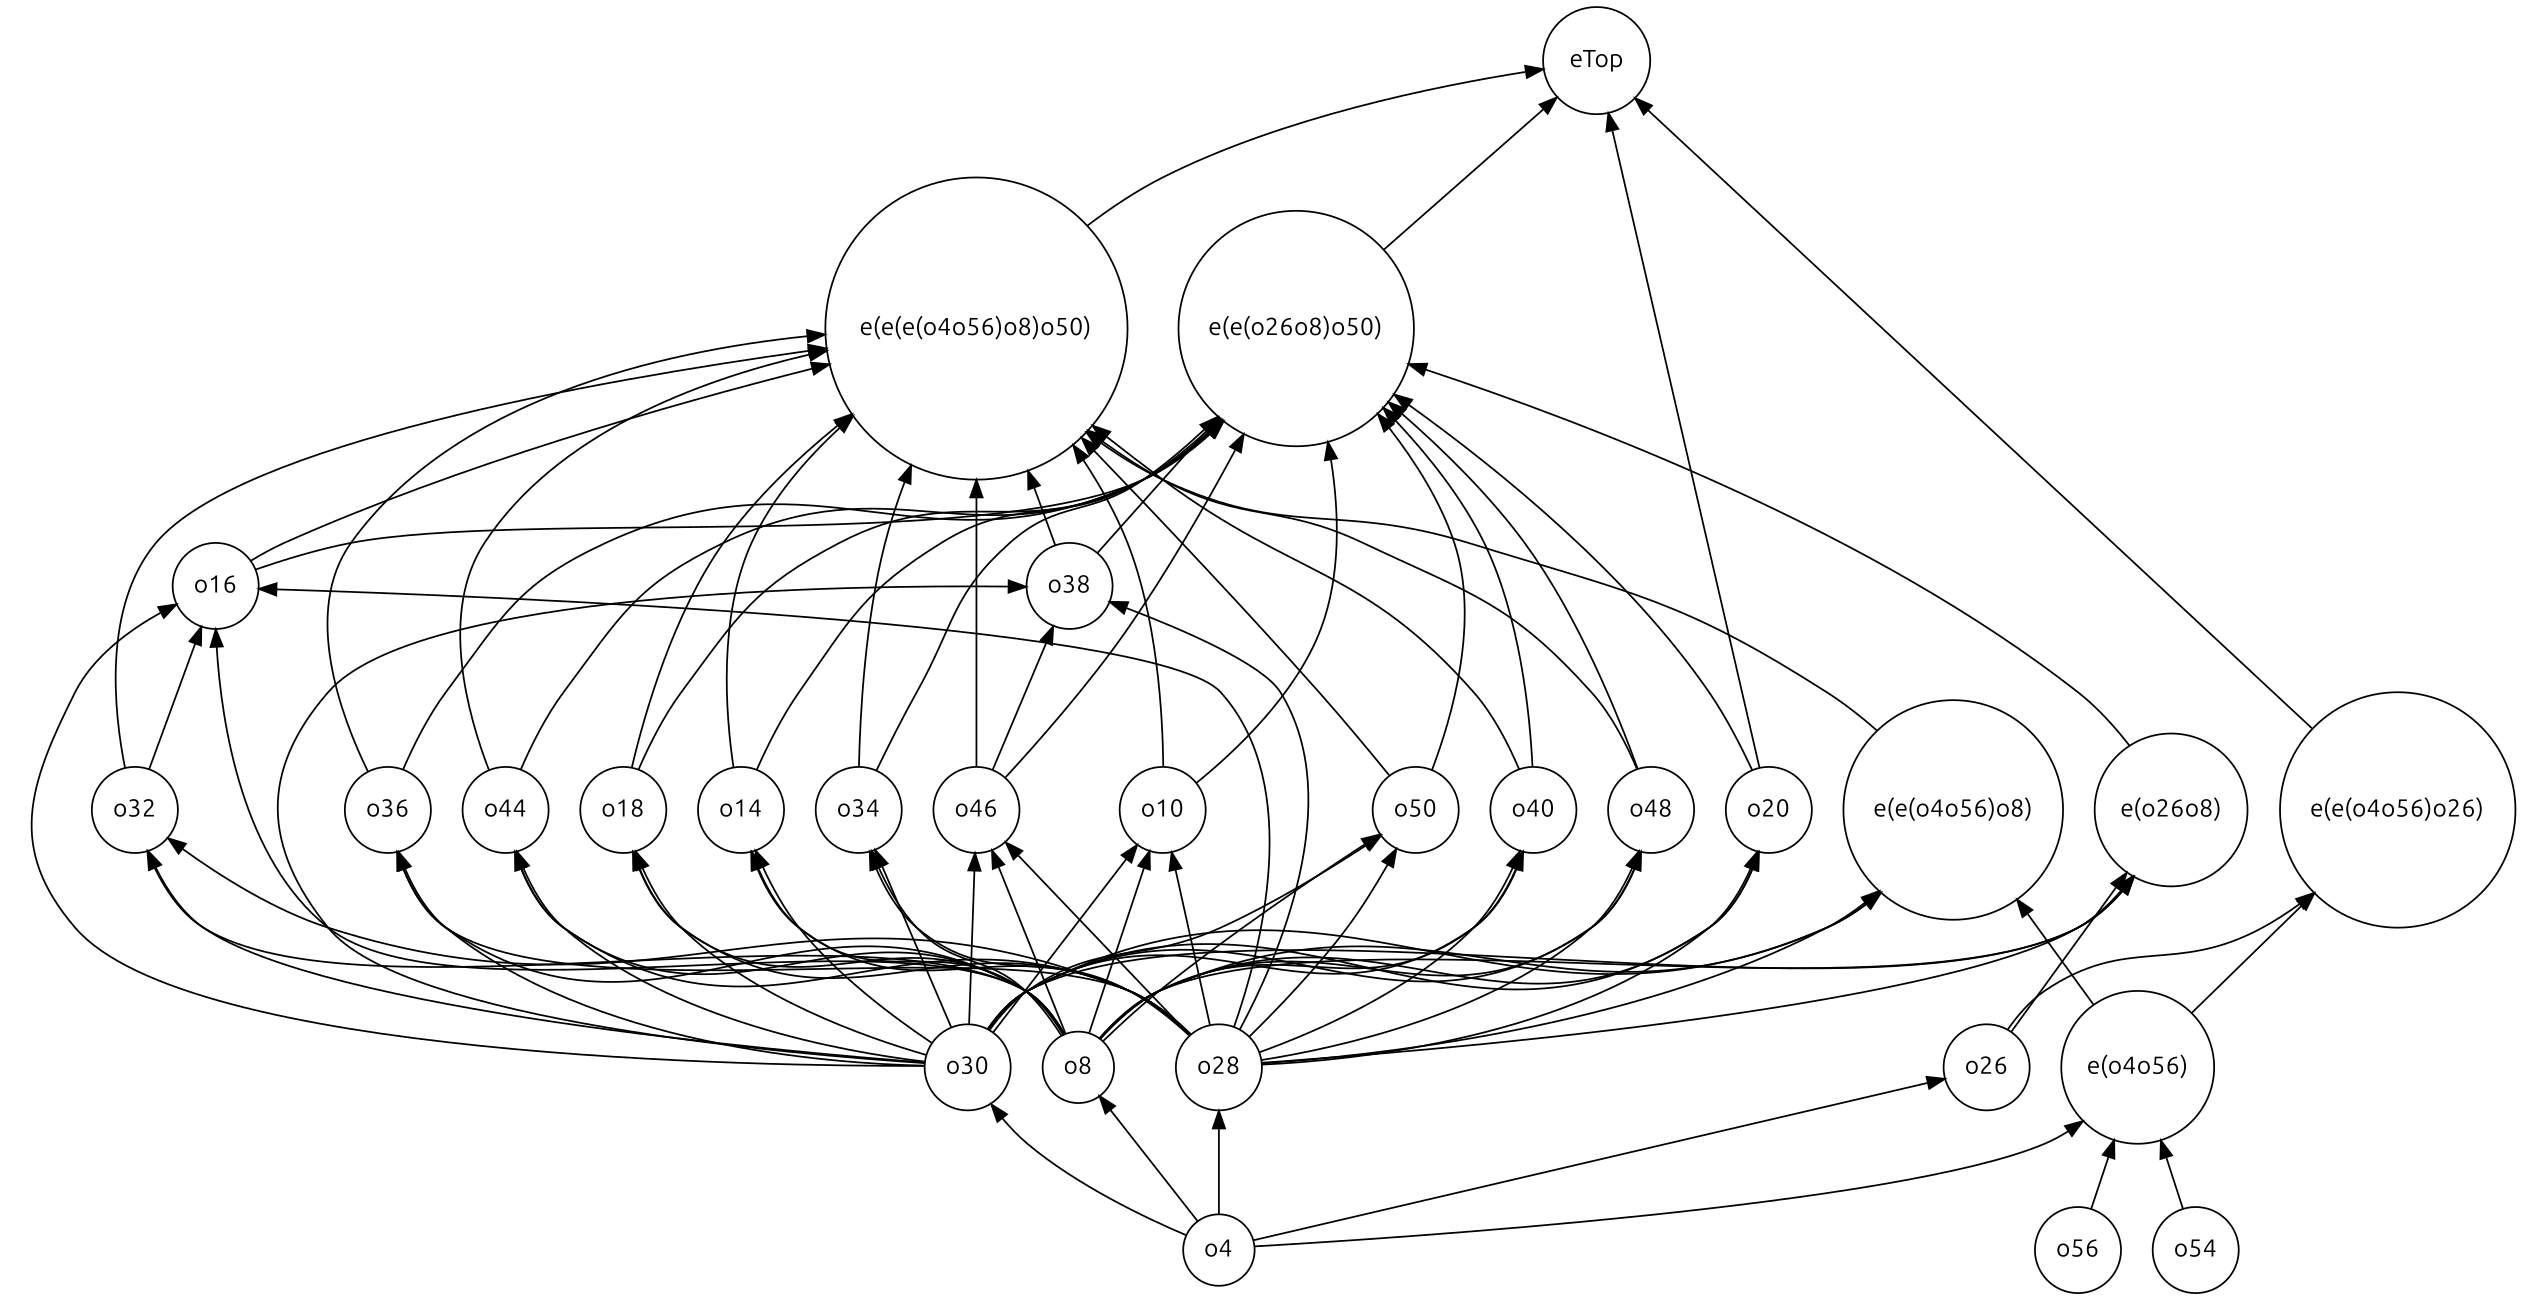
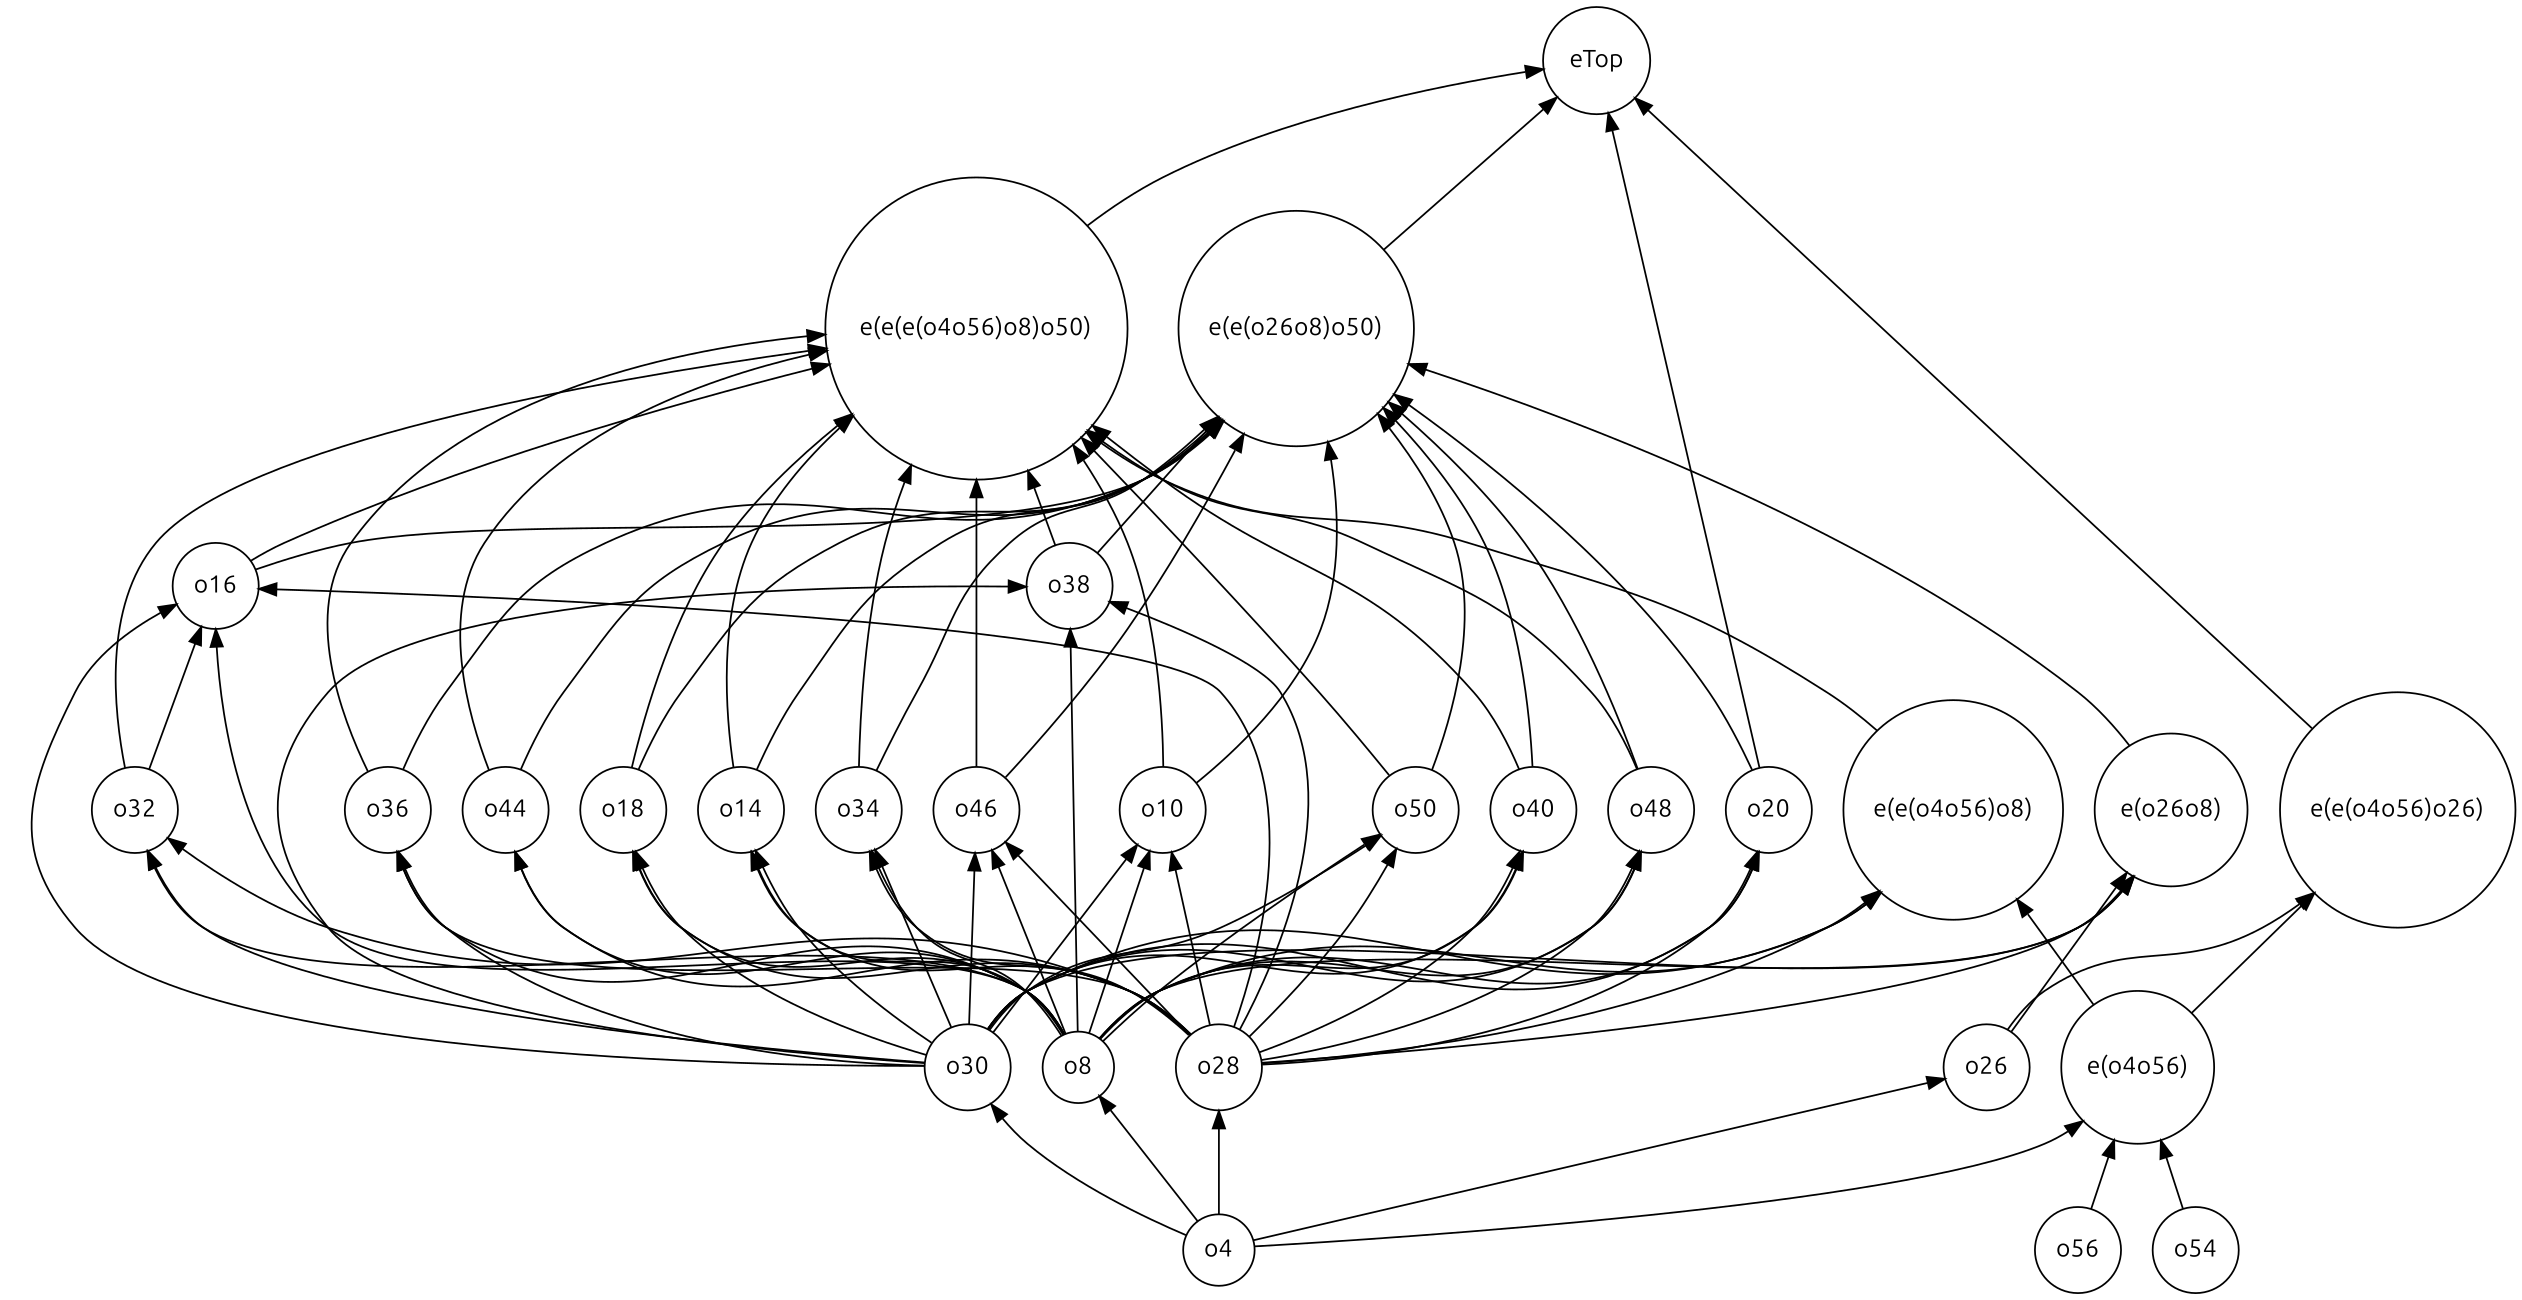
edge "o46" -> "o38": now "o8" -> "o38"
edge "o30" -> "o44": removed
